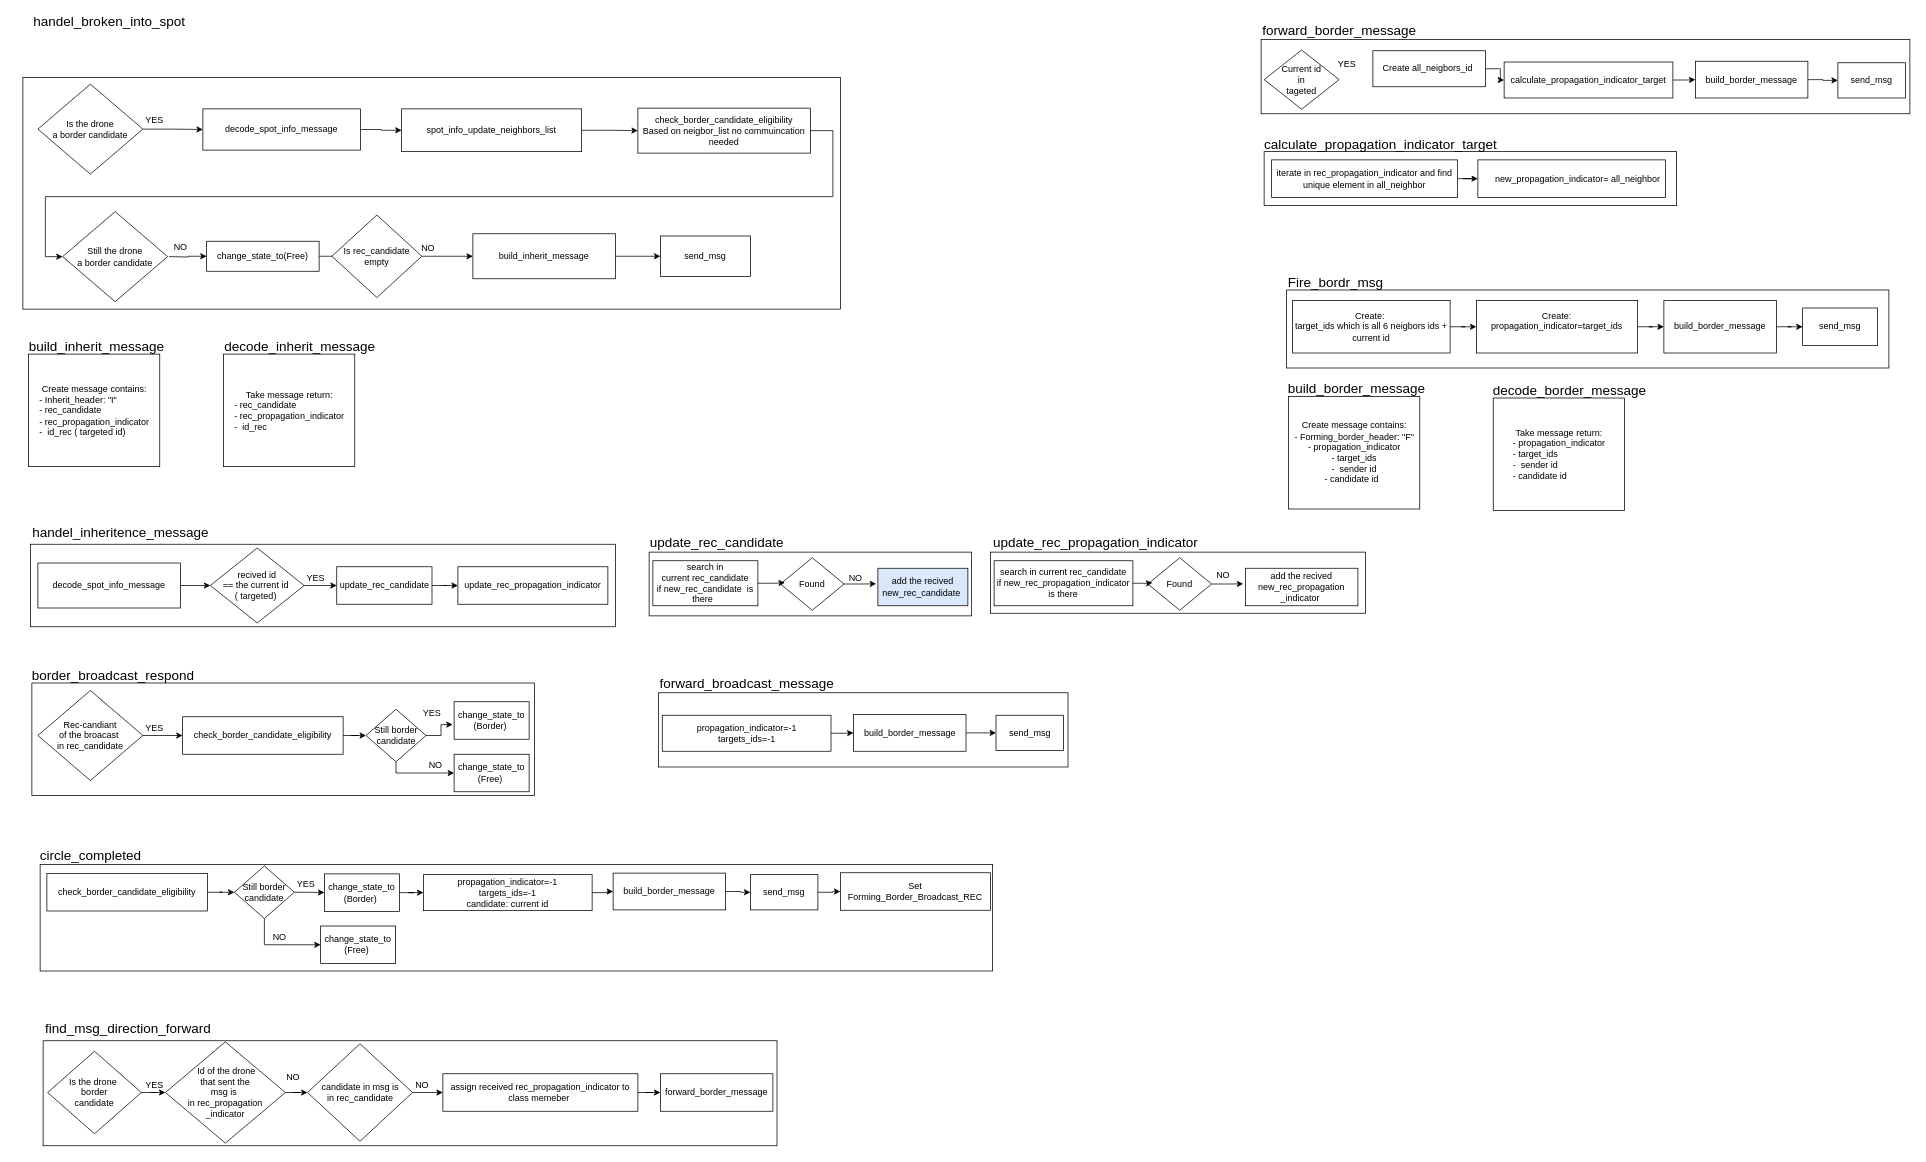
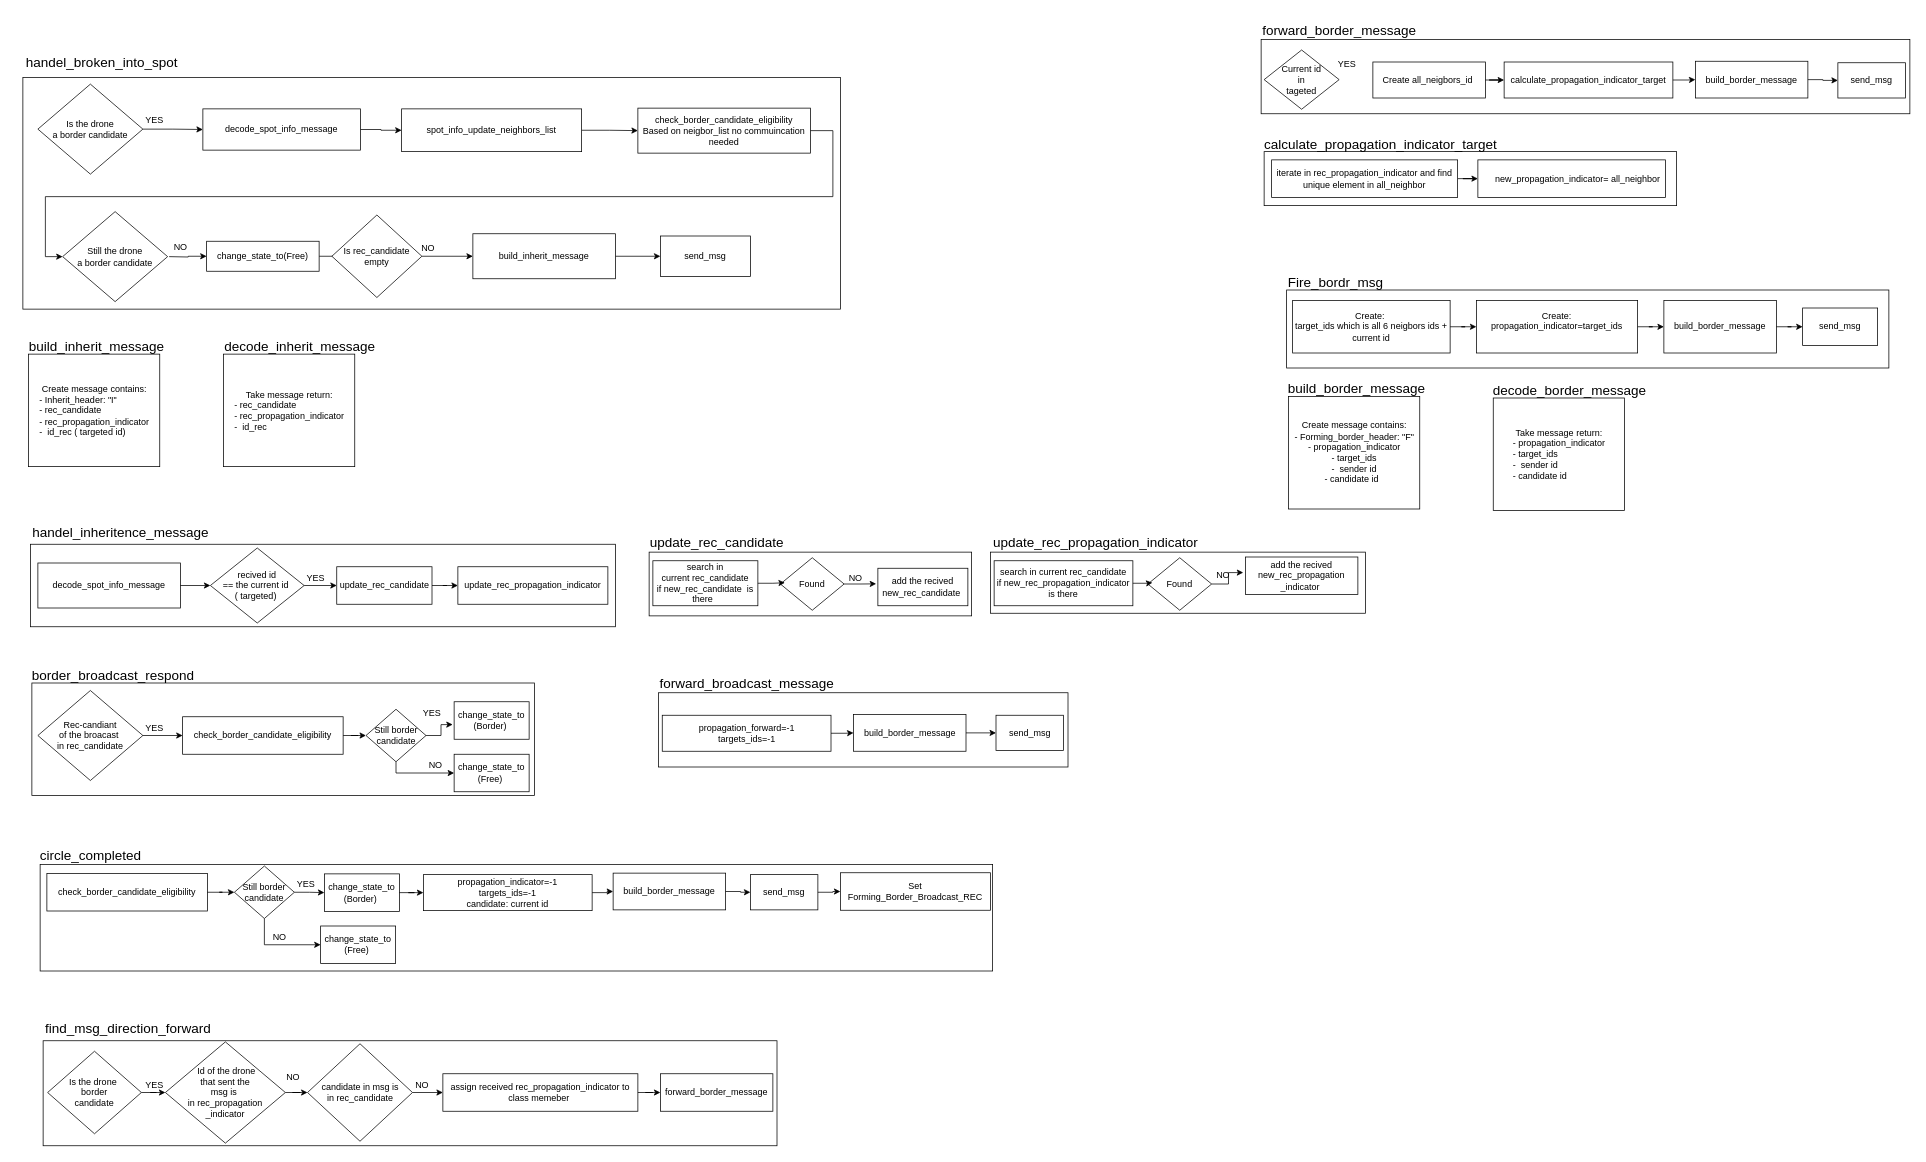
node "handel_broken_into_spot": moved (109, 21) -> (102, 62)
node "Create all_neigbors_id": moved (1429, 69) -> (1429, 80)
node "add the recived new_rec_candidate": fillcolor #dae8fc -> #ffffff
node "add the recived new_rec_propagation _indicator": moved (1302, 587) -> (1302, 576)
node "propagation_indicator=-1 targets_ids=-1": label "propagation_indicator=-1 targets_ids=-1" -> "propagation_forward=-1 targets_ids=-1"
